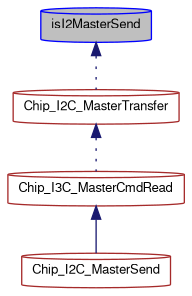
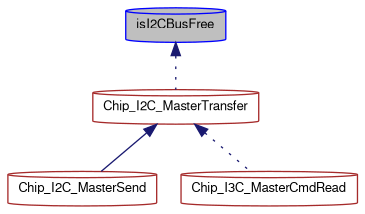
node "isI2MasterSend": label "isI2MasterSend" -> "isI2CBusFree"
edge "Chip_I2C_MasterSend" -> "Chip_I3C_MasterCmdRead": now "Chip_I2C_MasterSend" -> "Chip_I2C_MasterTransfer"
